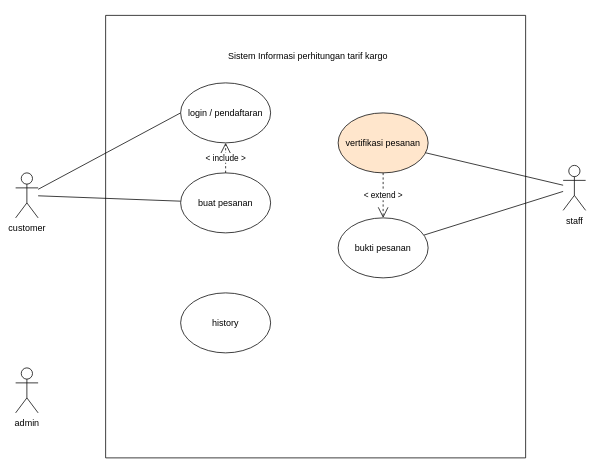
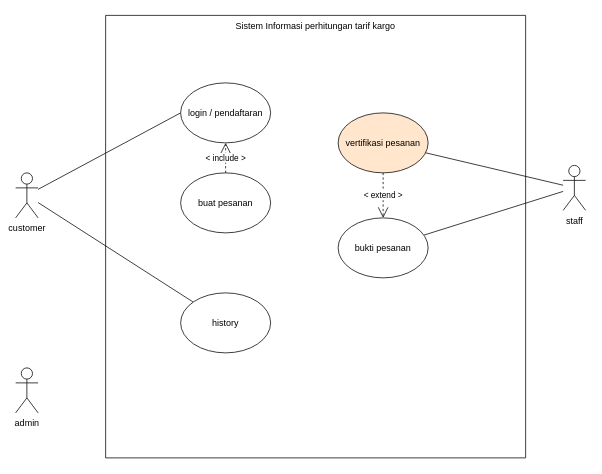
node "Sistem Informasi perhitungan tarif kargo": moved (308, 57) -> (315, 27)
edge "customer" -- "buat pesanan": removed
edge "customer" -- "history": added
